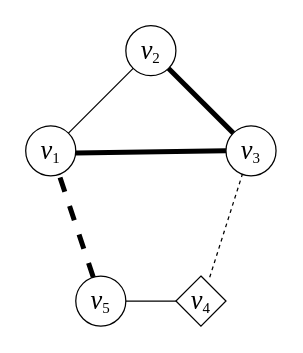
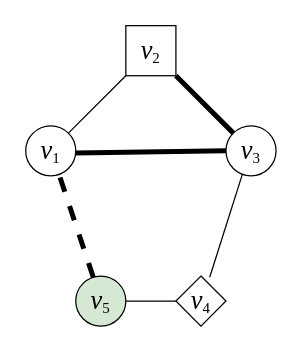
node "v2": shape ellipse -> rectangle
edge "v3" -- "v4": style dashed -> solid
node "v5": fillcolor #ffffff -> #d5e8d4
